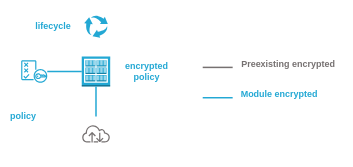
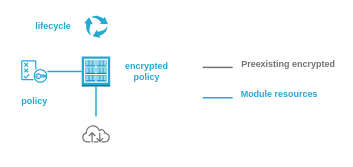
node "Module encrypted": label "Module encrypted" -> "Module resources"
node "policy": moved (23, 117) -> (34, 102)
